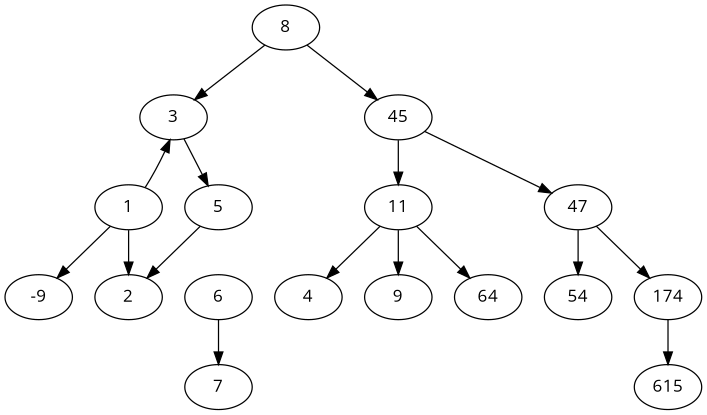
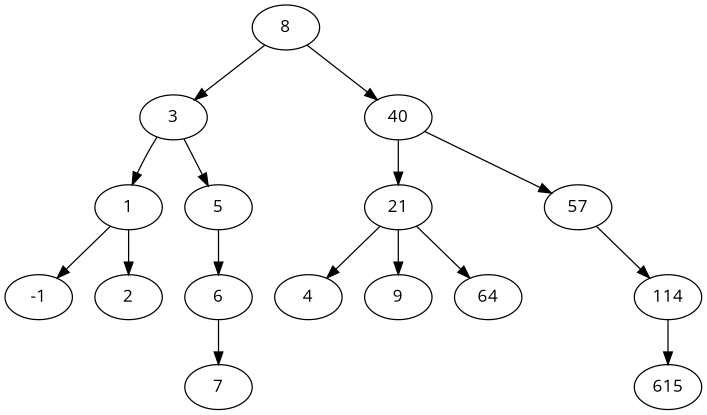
node "45": label "45" -> "40"
edge "1" -> "3": reversed
node "11": label "11" -> "21"
node "47": label "47" -> "57"
edge "5" -> "2": now "5" -> "6"
node "-9": label "-9" -> "-1"
node "54": removed
node "174": label "174" -> "114"
